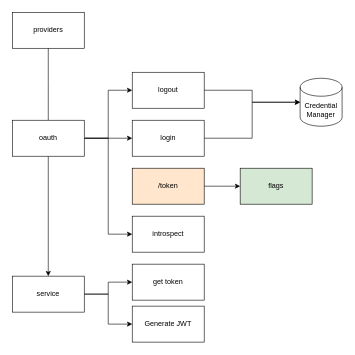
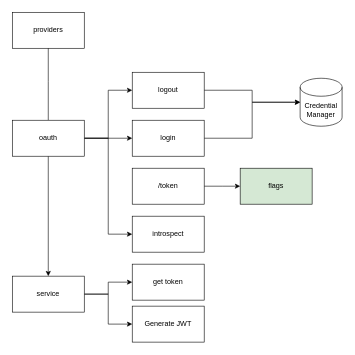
node "/token": fillcolor #ffe6cc -> #ffffff
